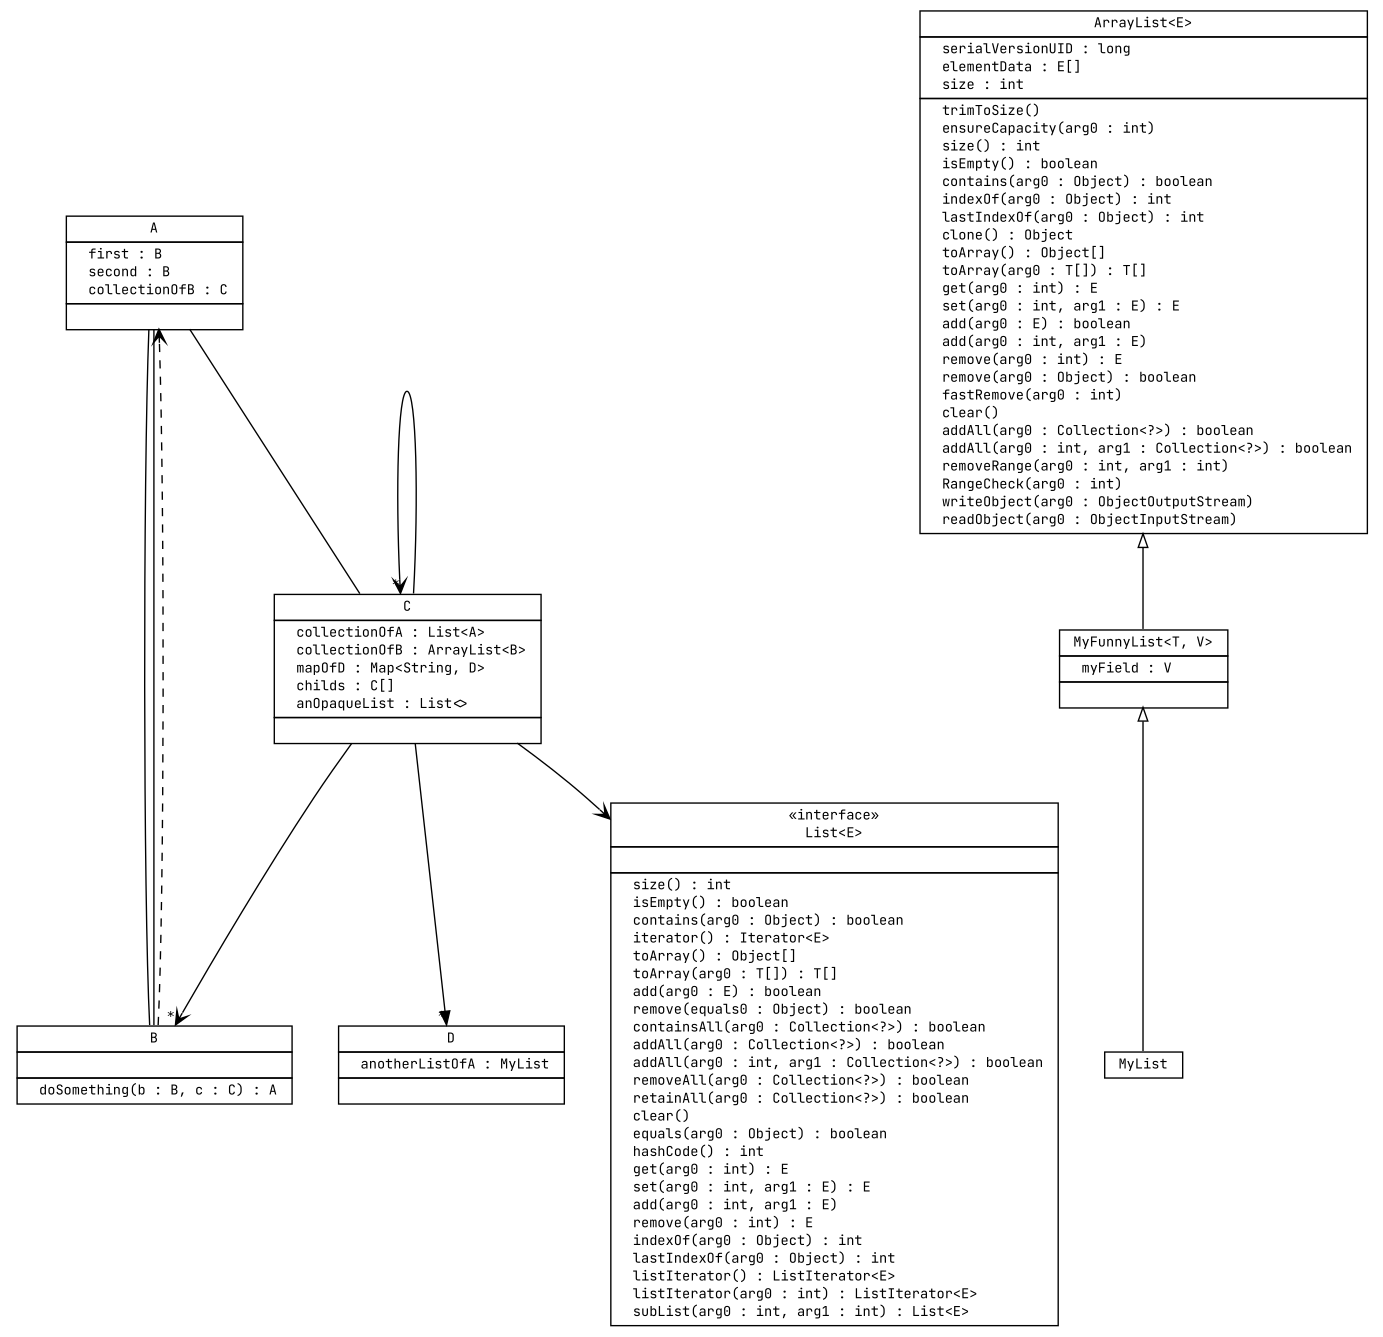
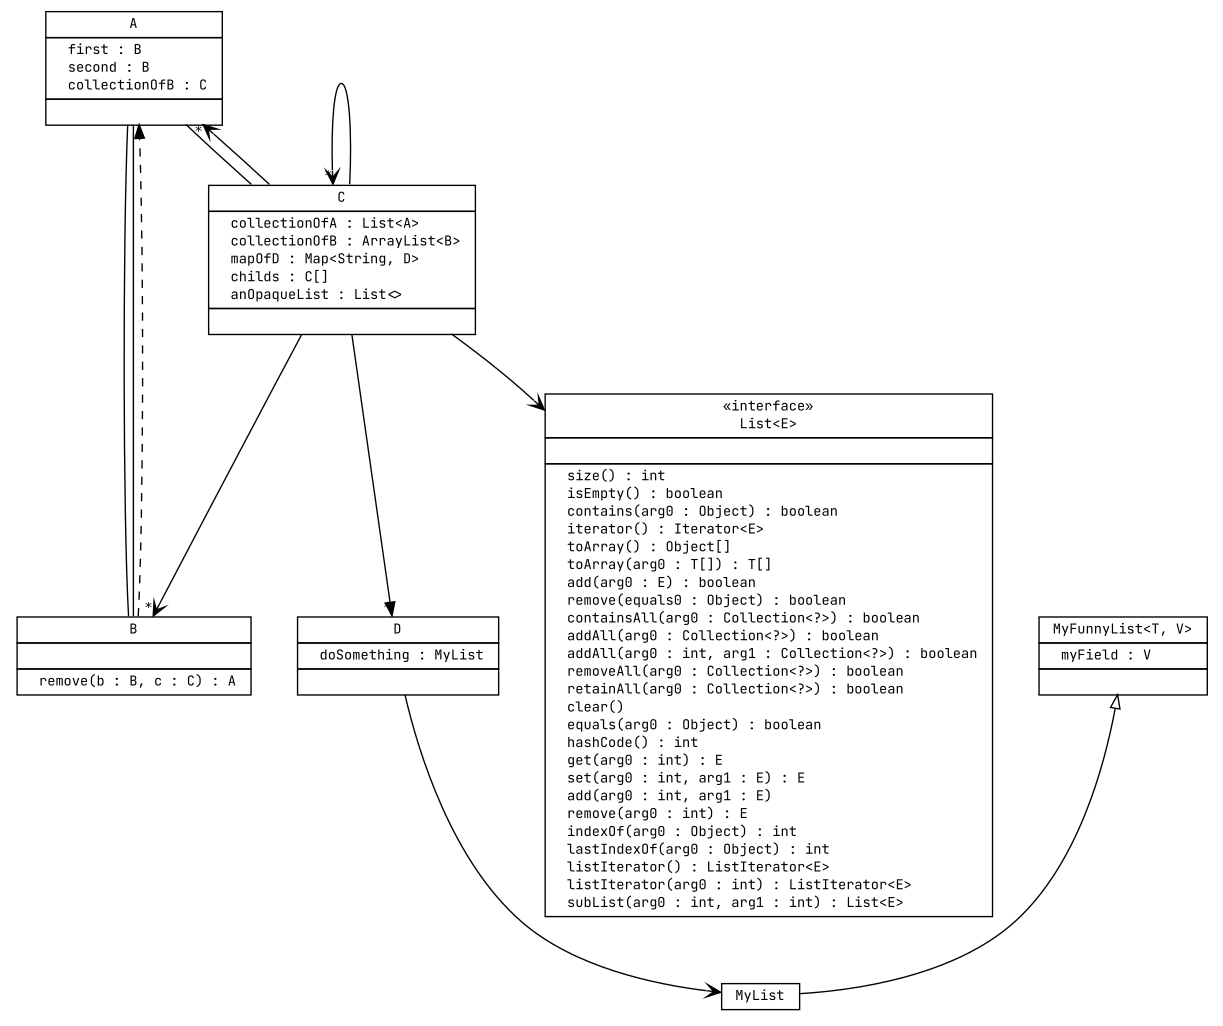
edge "C" -> "A": added
node "ArrayList<E>": removed
edge "B" -> "A": arrowhead open -> normal
edge "D" -> "MyList": added
node "D": text "anotherListOfA : MyList" -> "doSomething : MyList"
node "B": text "doSomething(b : B, c : C) : A" -> "remove(b : B, c : C) : A"
